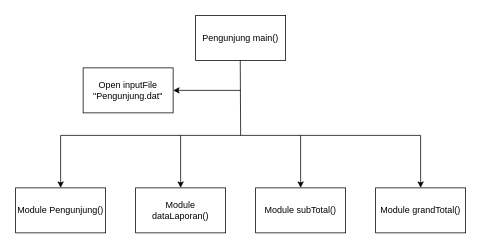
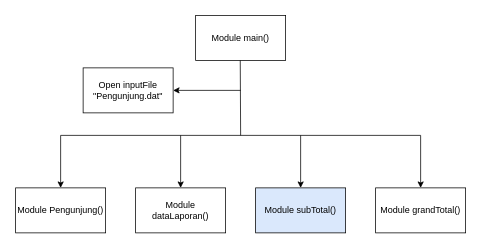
node "Pengunjung main()": label "Pengunjung main()" -> "Module main()"
node "Module subTotal()": fillcolor #ffffff -> #dae8fc
